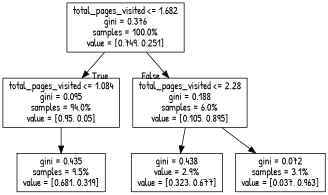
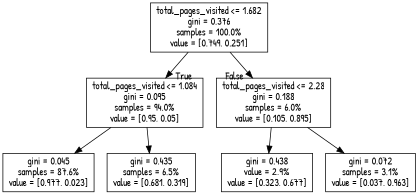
node "gini = 0.045 samples = 87.6% value = [0.977, 0.023]": added
node "gini = 0.435 samples = 9.5% value = [0.681, 0.319]": label "gini = 0.435 samples = 9.5% value = [0.681, 0.319]" -> "gini = 0.435 samples = 6.5% value = [0.681, 0.319]"
